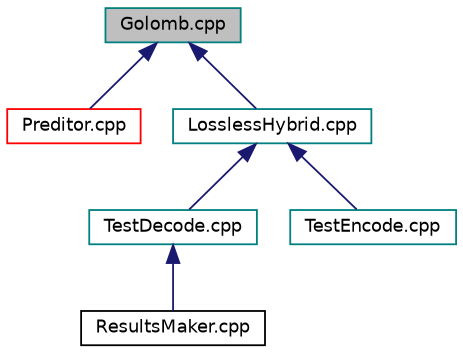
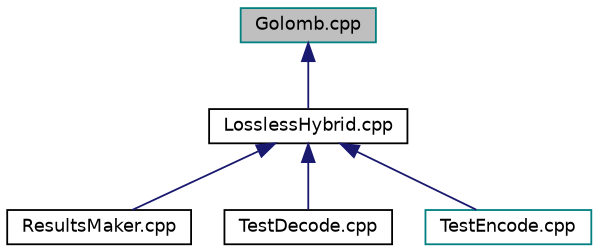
node "Preditor.cpp": removed
node "LosslessHybrid.cpp": color teal -> black
node "TestDecode.cpp": color teal -> black
edge "ResultsMaker.cpp" -> "TestDecode.cpp": now "ResultsMaker.cpp" -> "LosslessHybrid.cpp"
